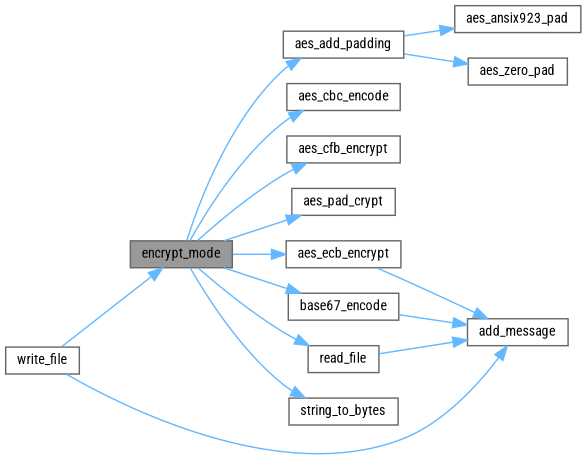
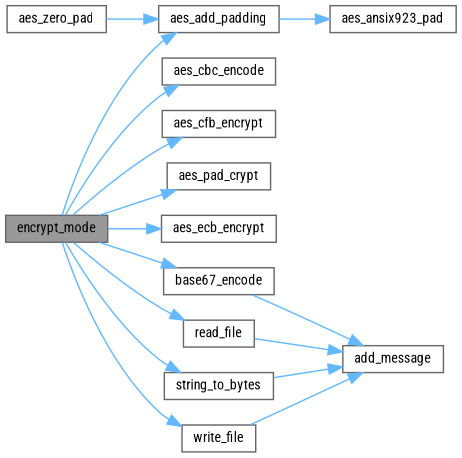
edge "aes_add_padding" -> "aes_zero_pad": reversed
edge "aes_ecb_encrypt" -> "add_message": now "string_to_bytes" -> "add_message"
edge "write_file" -> "encrypt_mode": reversed
